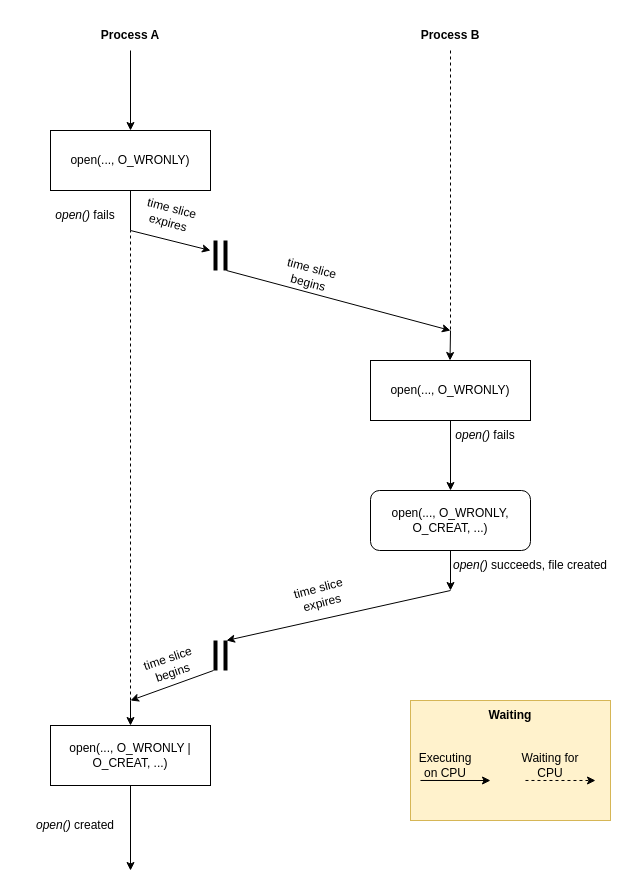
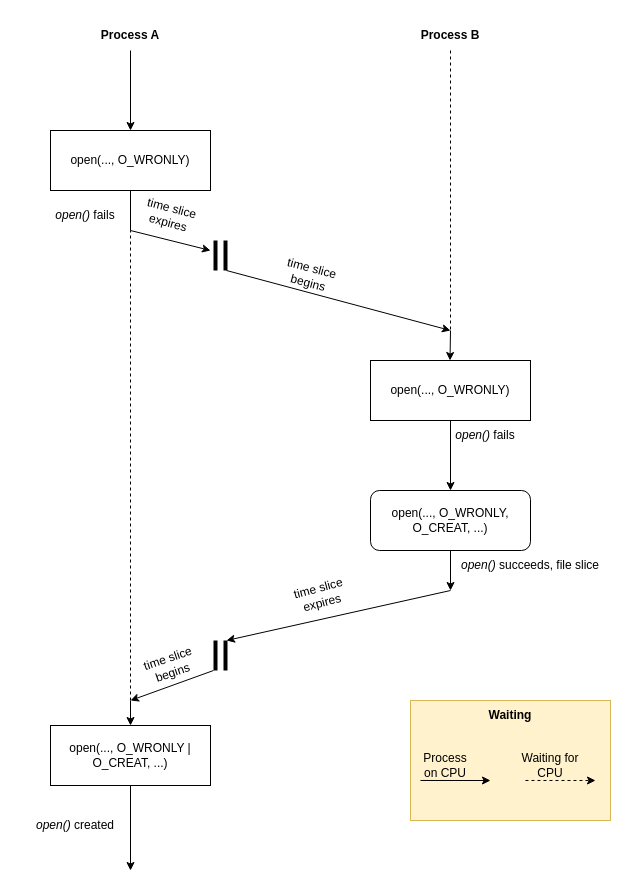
node "open() succeeds, file created": label "open() succeeds, file created" -> "open() succeeds, file slice"
node "Executing on CPU": label "Executing on CPU" -> "Process on CPU"
